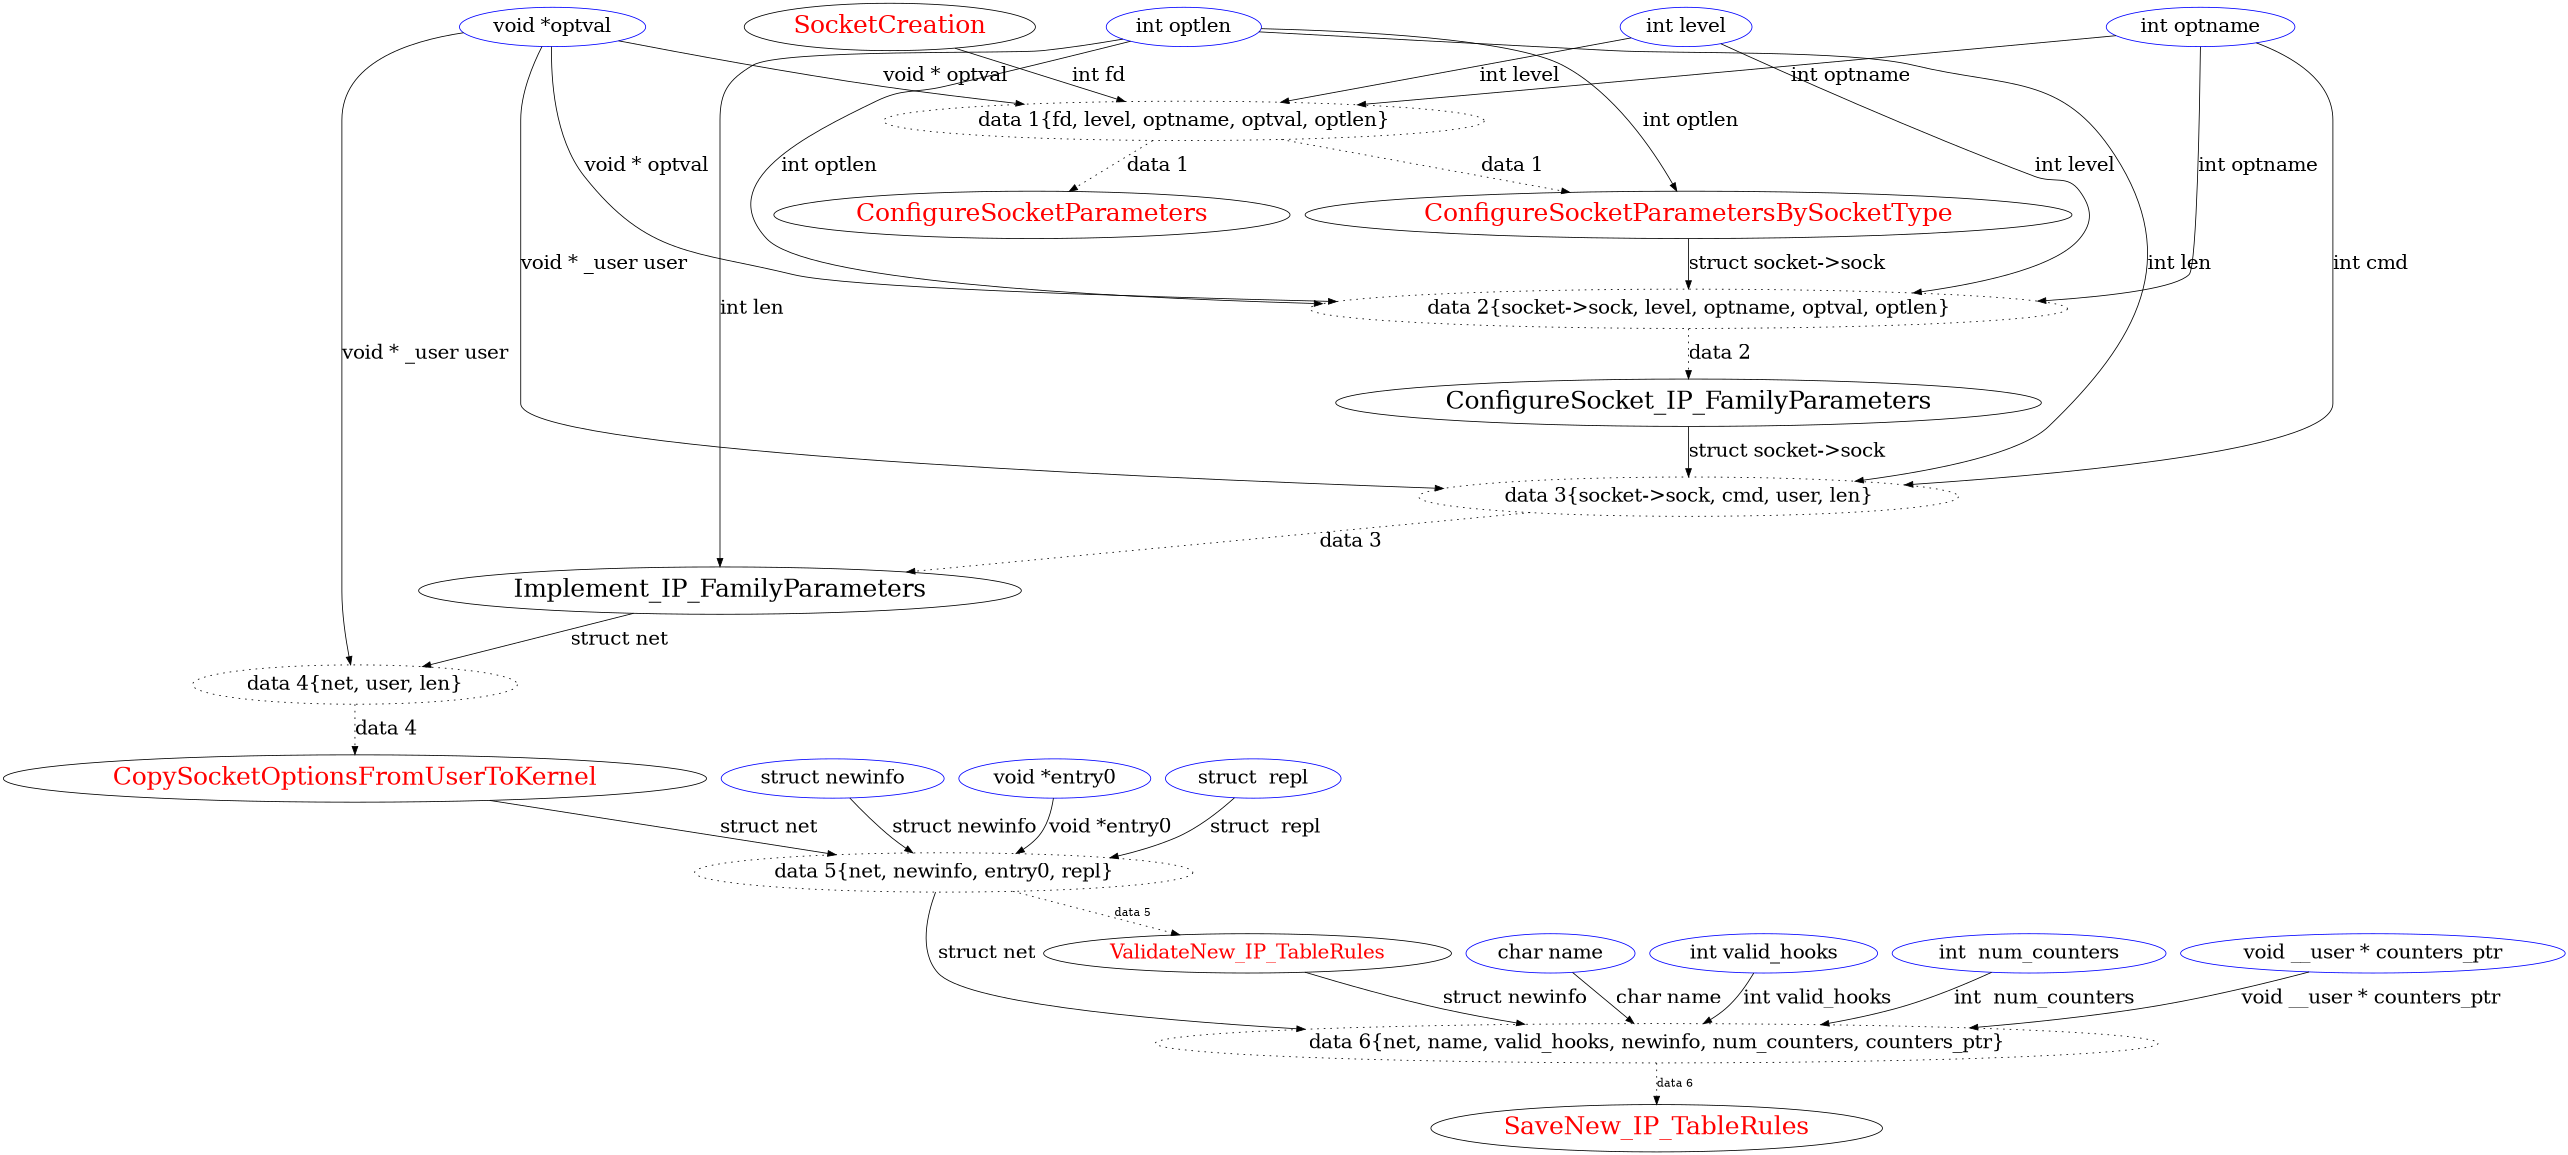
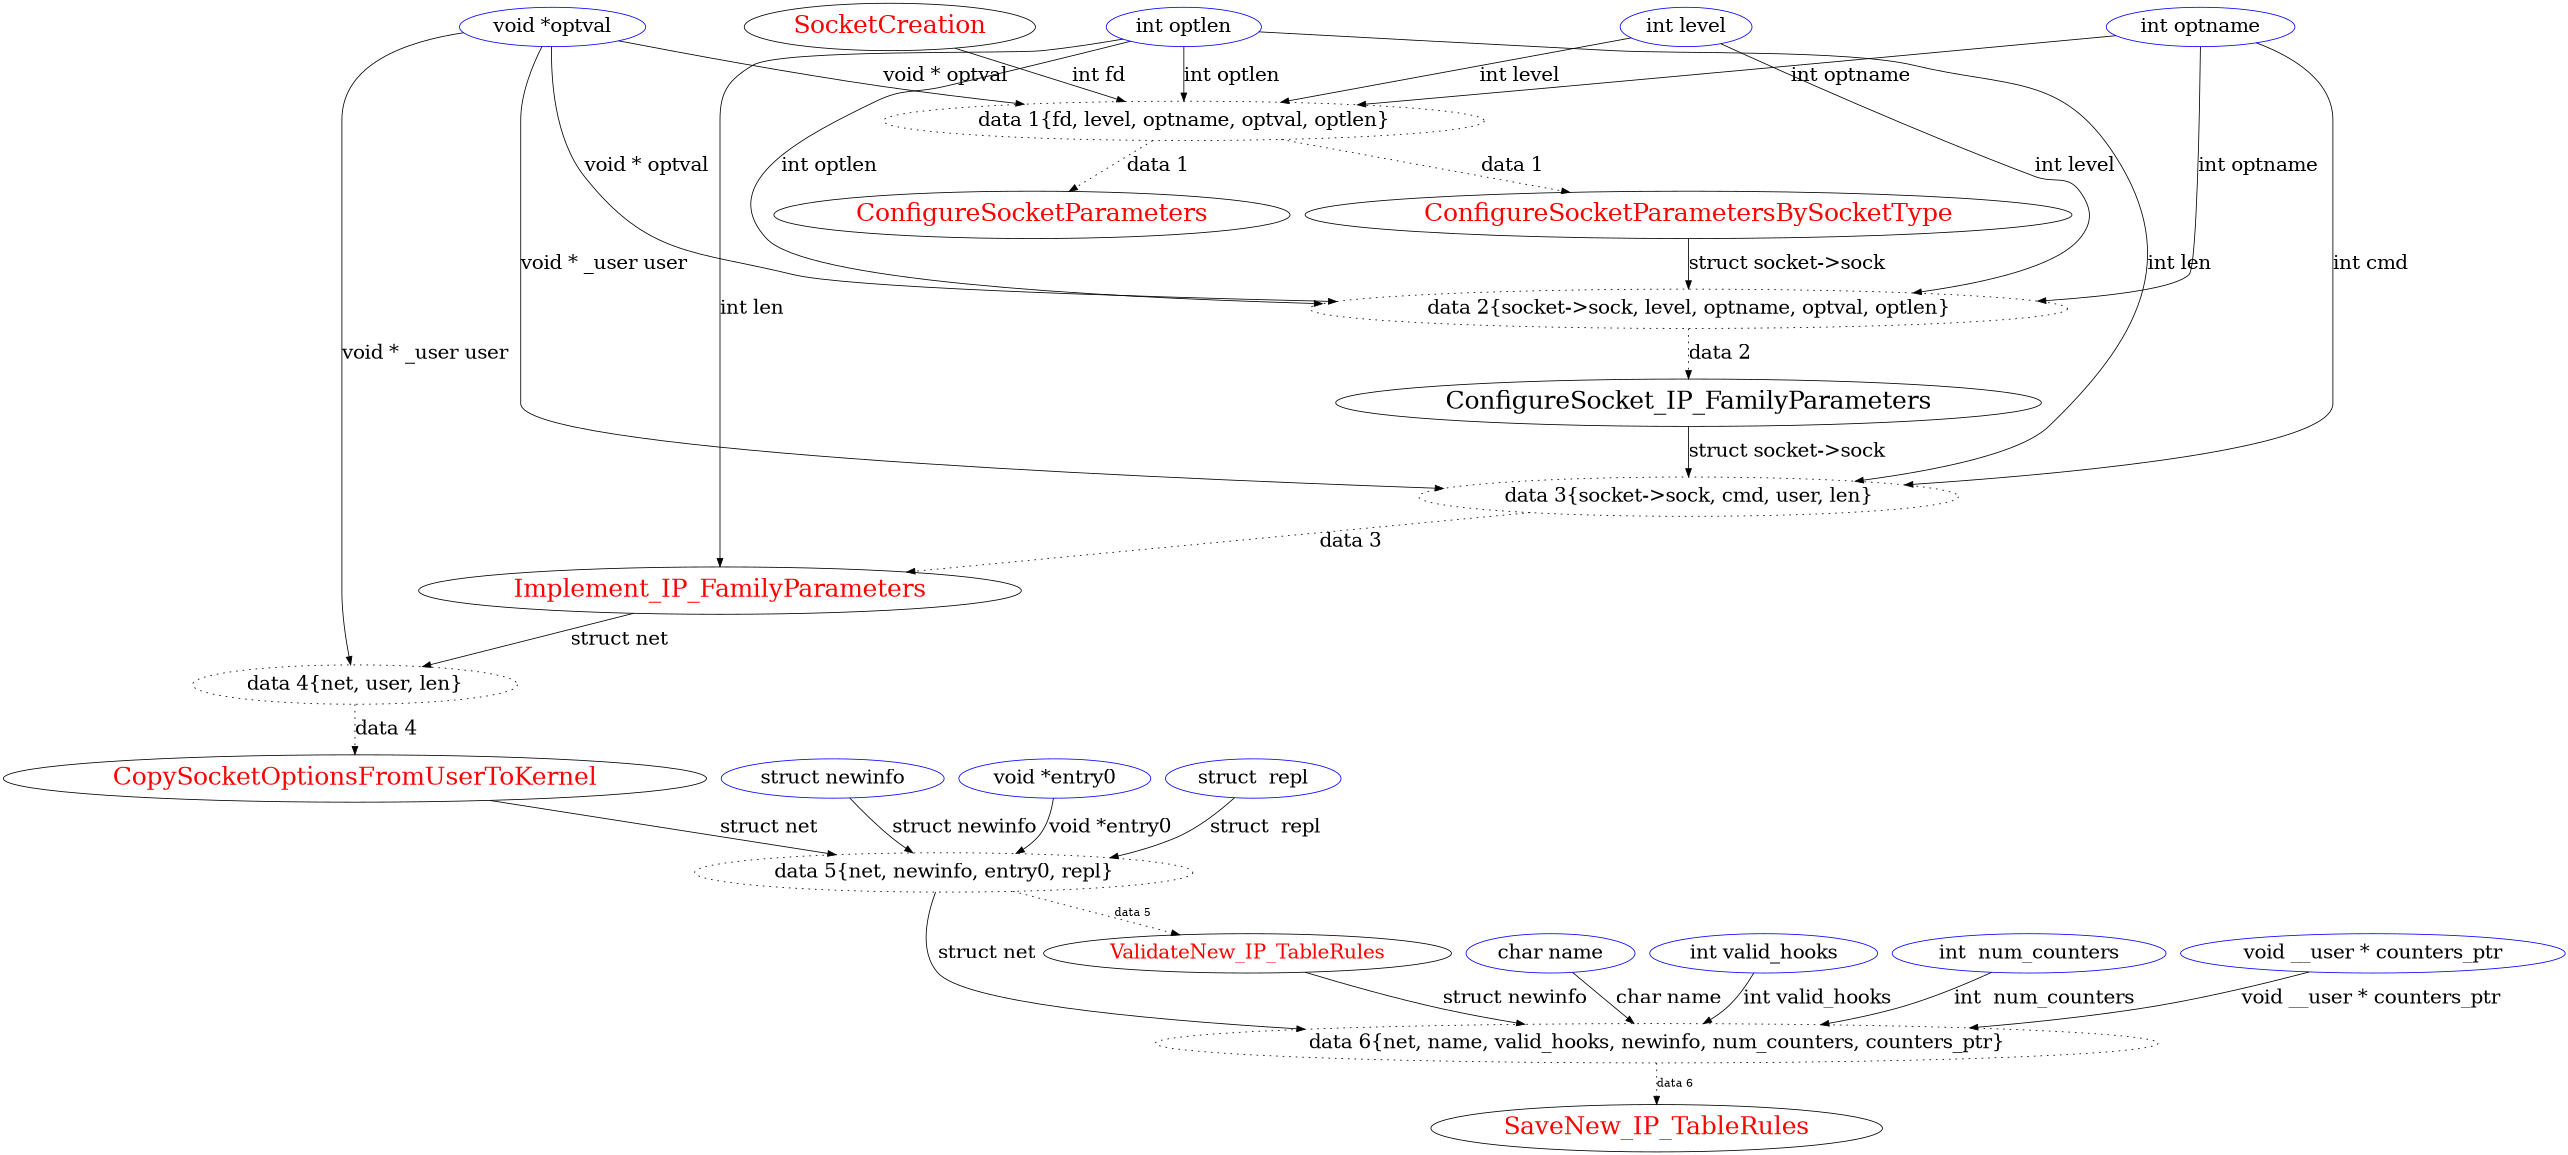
edge "int optlen" -> "ConfigureSocketParametersBySocketType": now "int optlen" -> "data 1{fd, level, optname, optval, optlen}"
node "Implement_IP_FamilyParameters": fontcolor black -> red
